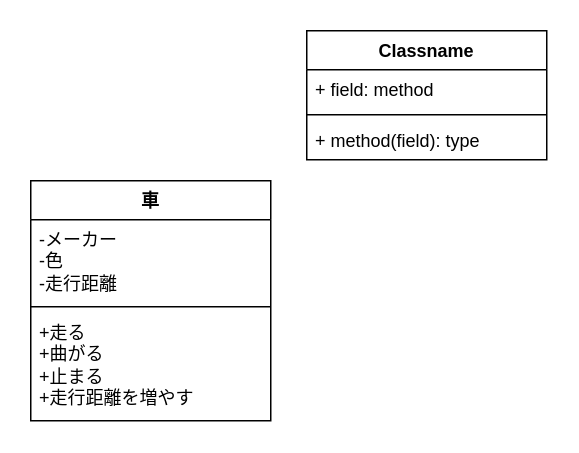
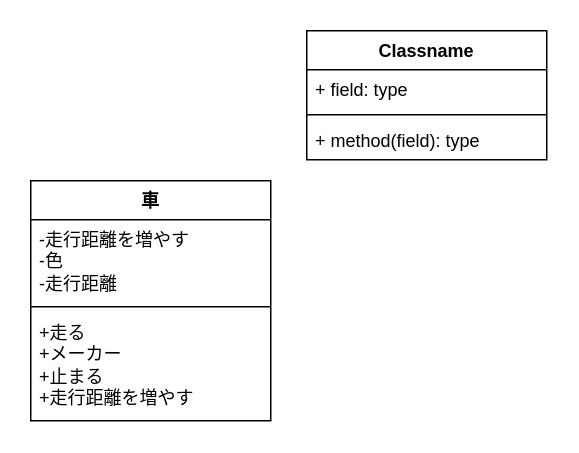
node "+ field: method": label "+ field: method" -> "+ field: type"
node "-メーカー -色 -走行距離": label "-メーカー -色 -走行距離" -> "-走行距離を増やす -色 -走行距離"
node "+走る +曲がる +止まる +走行距離を増やす": label "+走る +曲がる +止まる +走行距離を増やす" -> "+走る +メーカー +止まる +走行距離を増やす"
